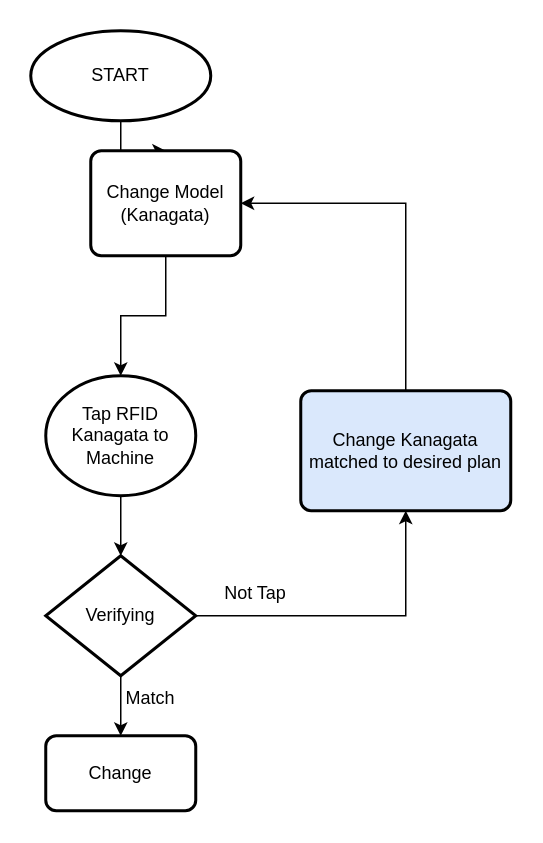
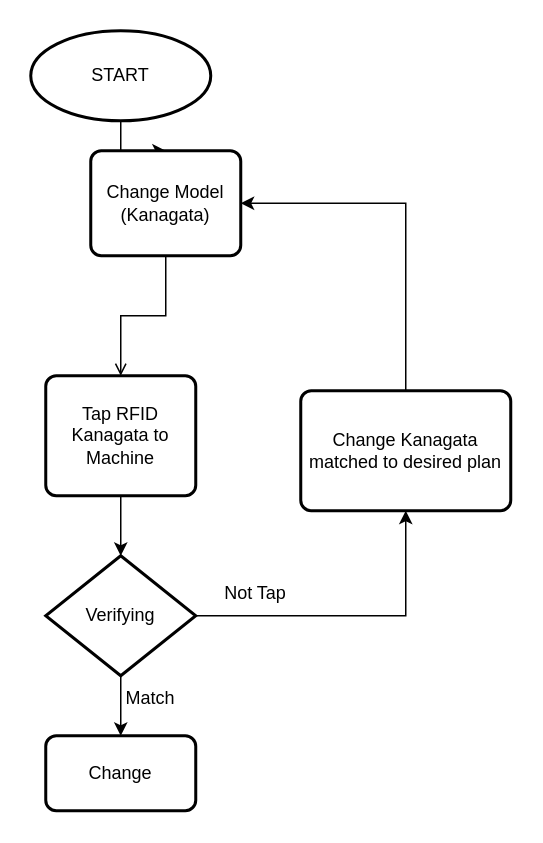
edge "Change Model (Kanagata)" -> "Tap RFID Kanagata to Machine": arrowhead classic -> open
node "Tap RFID Kanagata to Machine": shape ellipse -> rounded rectangle
node "Change Kanagata matched to desired plan": fillcolor #dae8fc -> #ffffff
